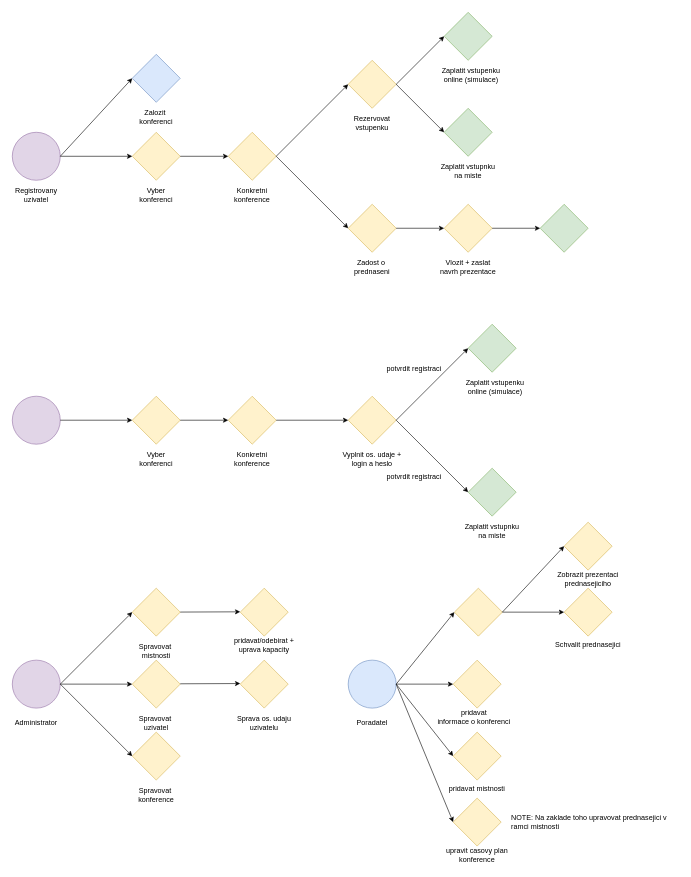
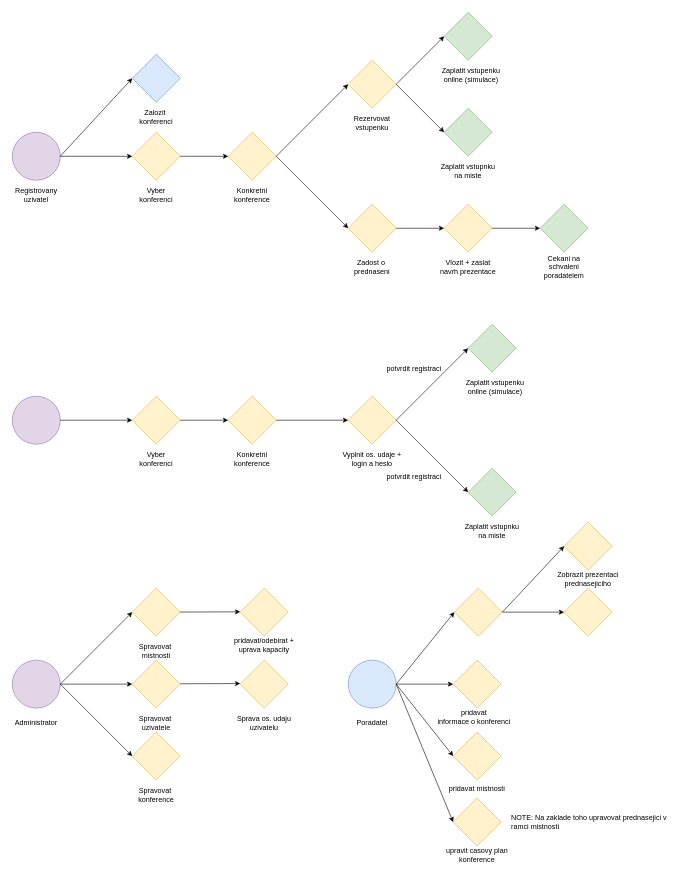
node "Cekani na schvaleni poradatelem": added
node "Schvalit prednasejici": removed
node "Spravovat uzivatel": label "Spravovat uzivatel" -> "Spravovat uzivatele"
